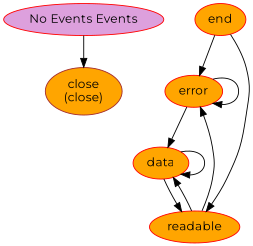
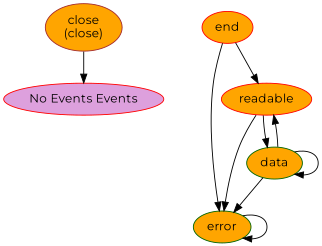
edge "No Events Events" -> "close (close)": reversed
node "error": color red -> darkgreen
edge "error" -> "data": reversed
node "data": color red -> darkgreen
